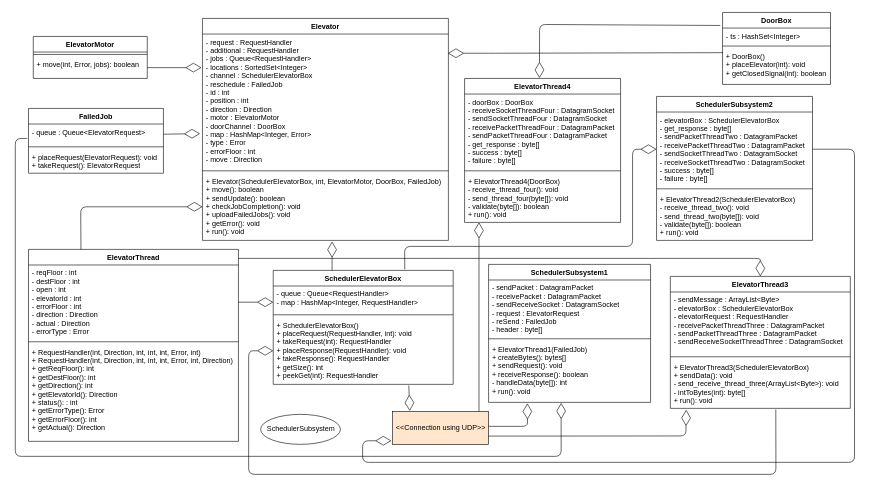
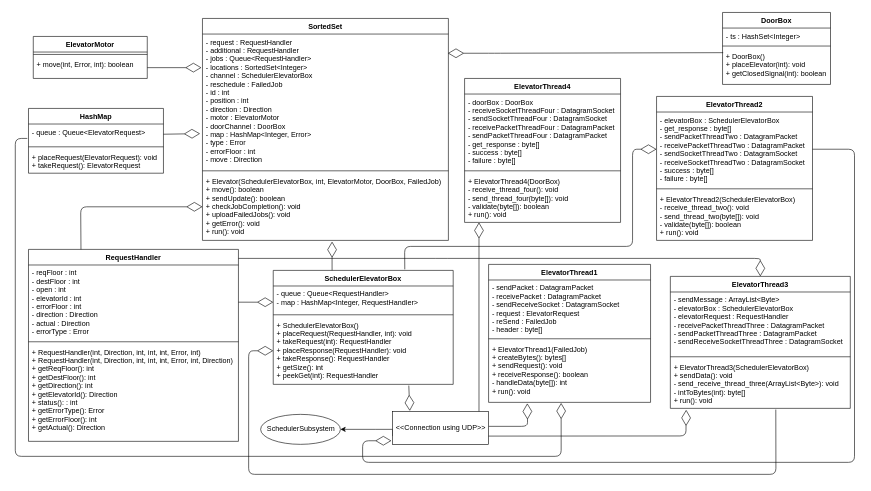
edge "DoorBox" -> "ElevatorThread4": removed
node "Elevator": label "Elevator" -> "SortedSet"
node "+ move(int, Error, jobs): boolean": label "+ move(int, Error, jobs): boolean" -> "+ move(int, Error, int): boolean"
node "SchedulerSubsystem2": label "SchedulerSubsystem2" -> "ElevatorThread2"
node "FailedJob": label "FailedJob" -> "HashMap"
node "ElevatorThread": label "ElevatorThread" -> "RequestHandler"
node "SchedulerSubsystem1": label "SchedulerSubsystem1" -> "ElevatorThread1"
node "<<Connection using UDP>>": fillcolor #ffe6cc -> #ffffff
edge "<<Connection using UDP>>" -> "SchedulerSubsystem": added
